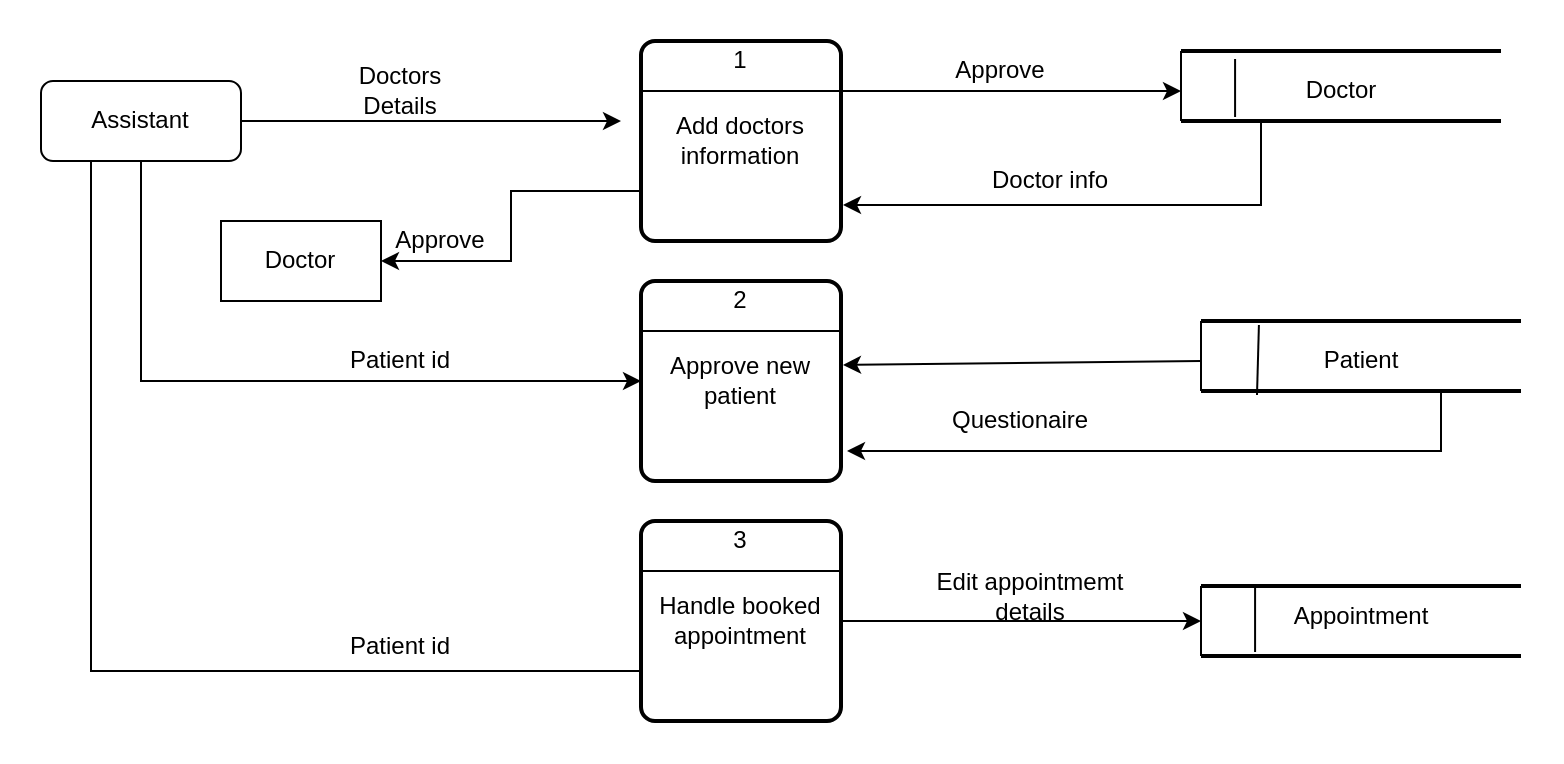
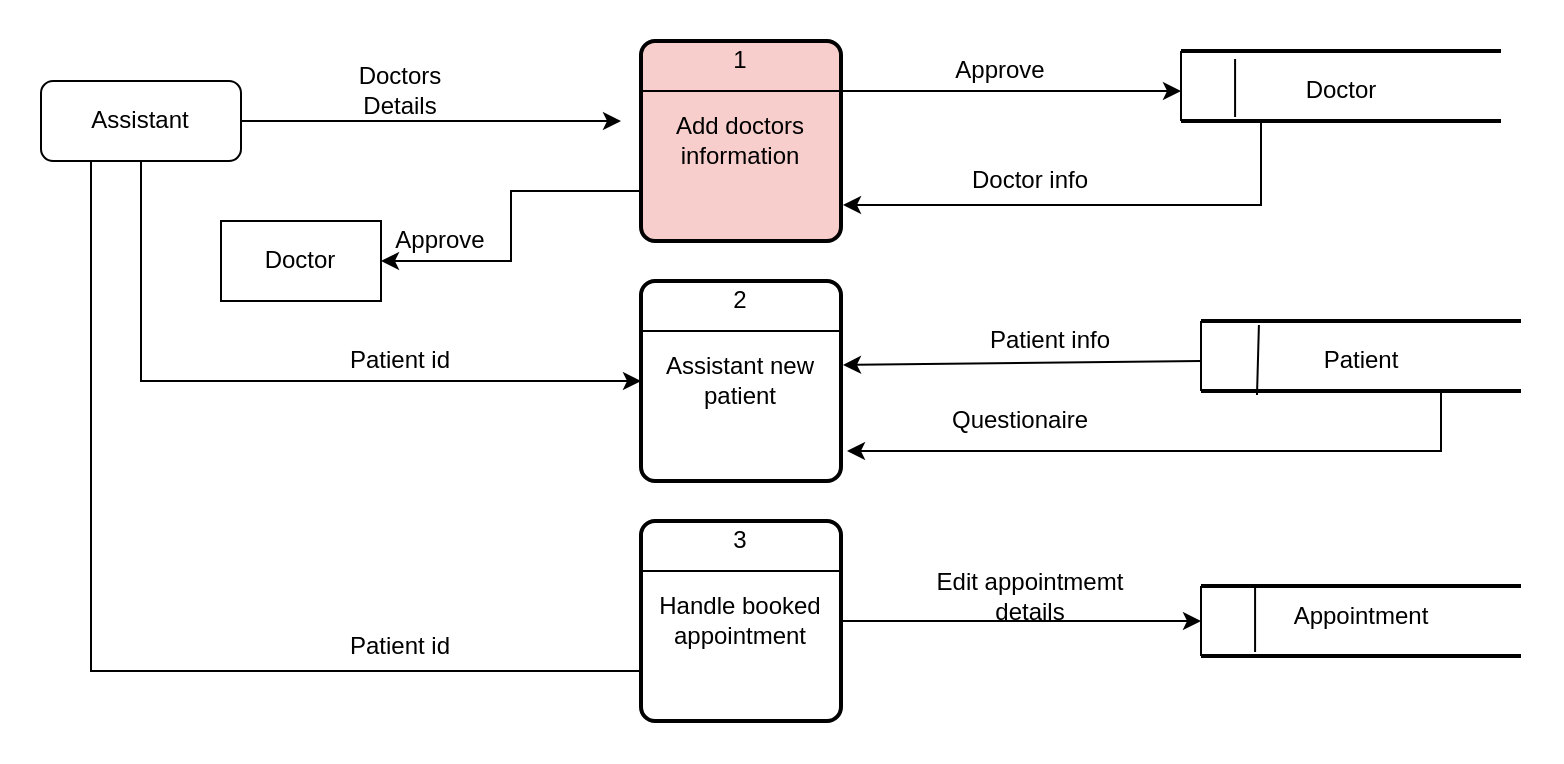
node "Add doctors information": fillcolor #ffffff -> #f8cecc
node "Doctor info": moved (1051, 181) -> (1031, 181)
node "Patient info": added
node "Approve new patient": label "Approve new patient" -> "Assistant new patient"
